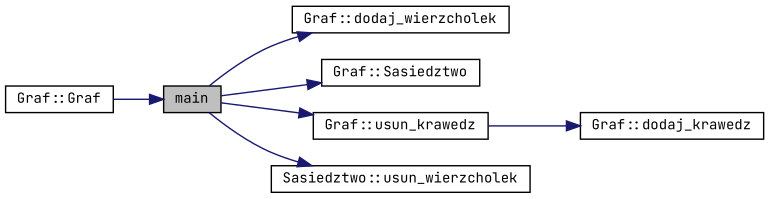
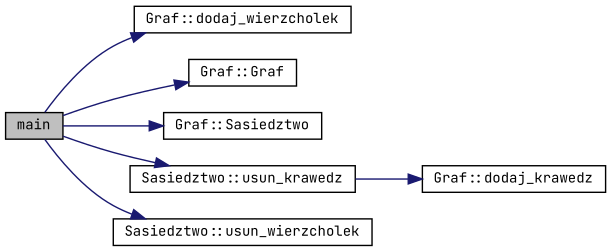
edge "Graf::Graf" -> "main": reversed
node "Graf::usun_krawedz": label "Graf::usun_krawedz" -> "Sasiedztwo::usun_krawedz"
